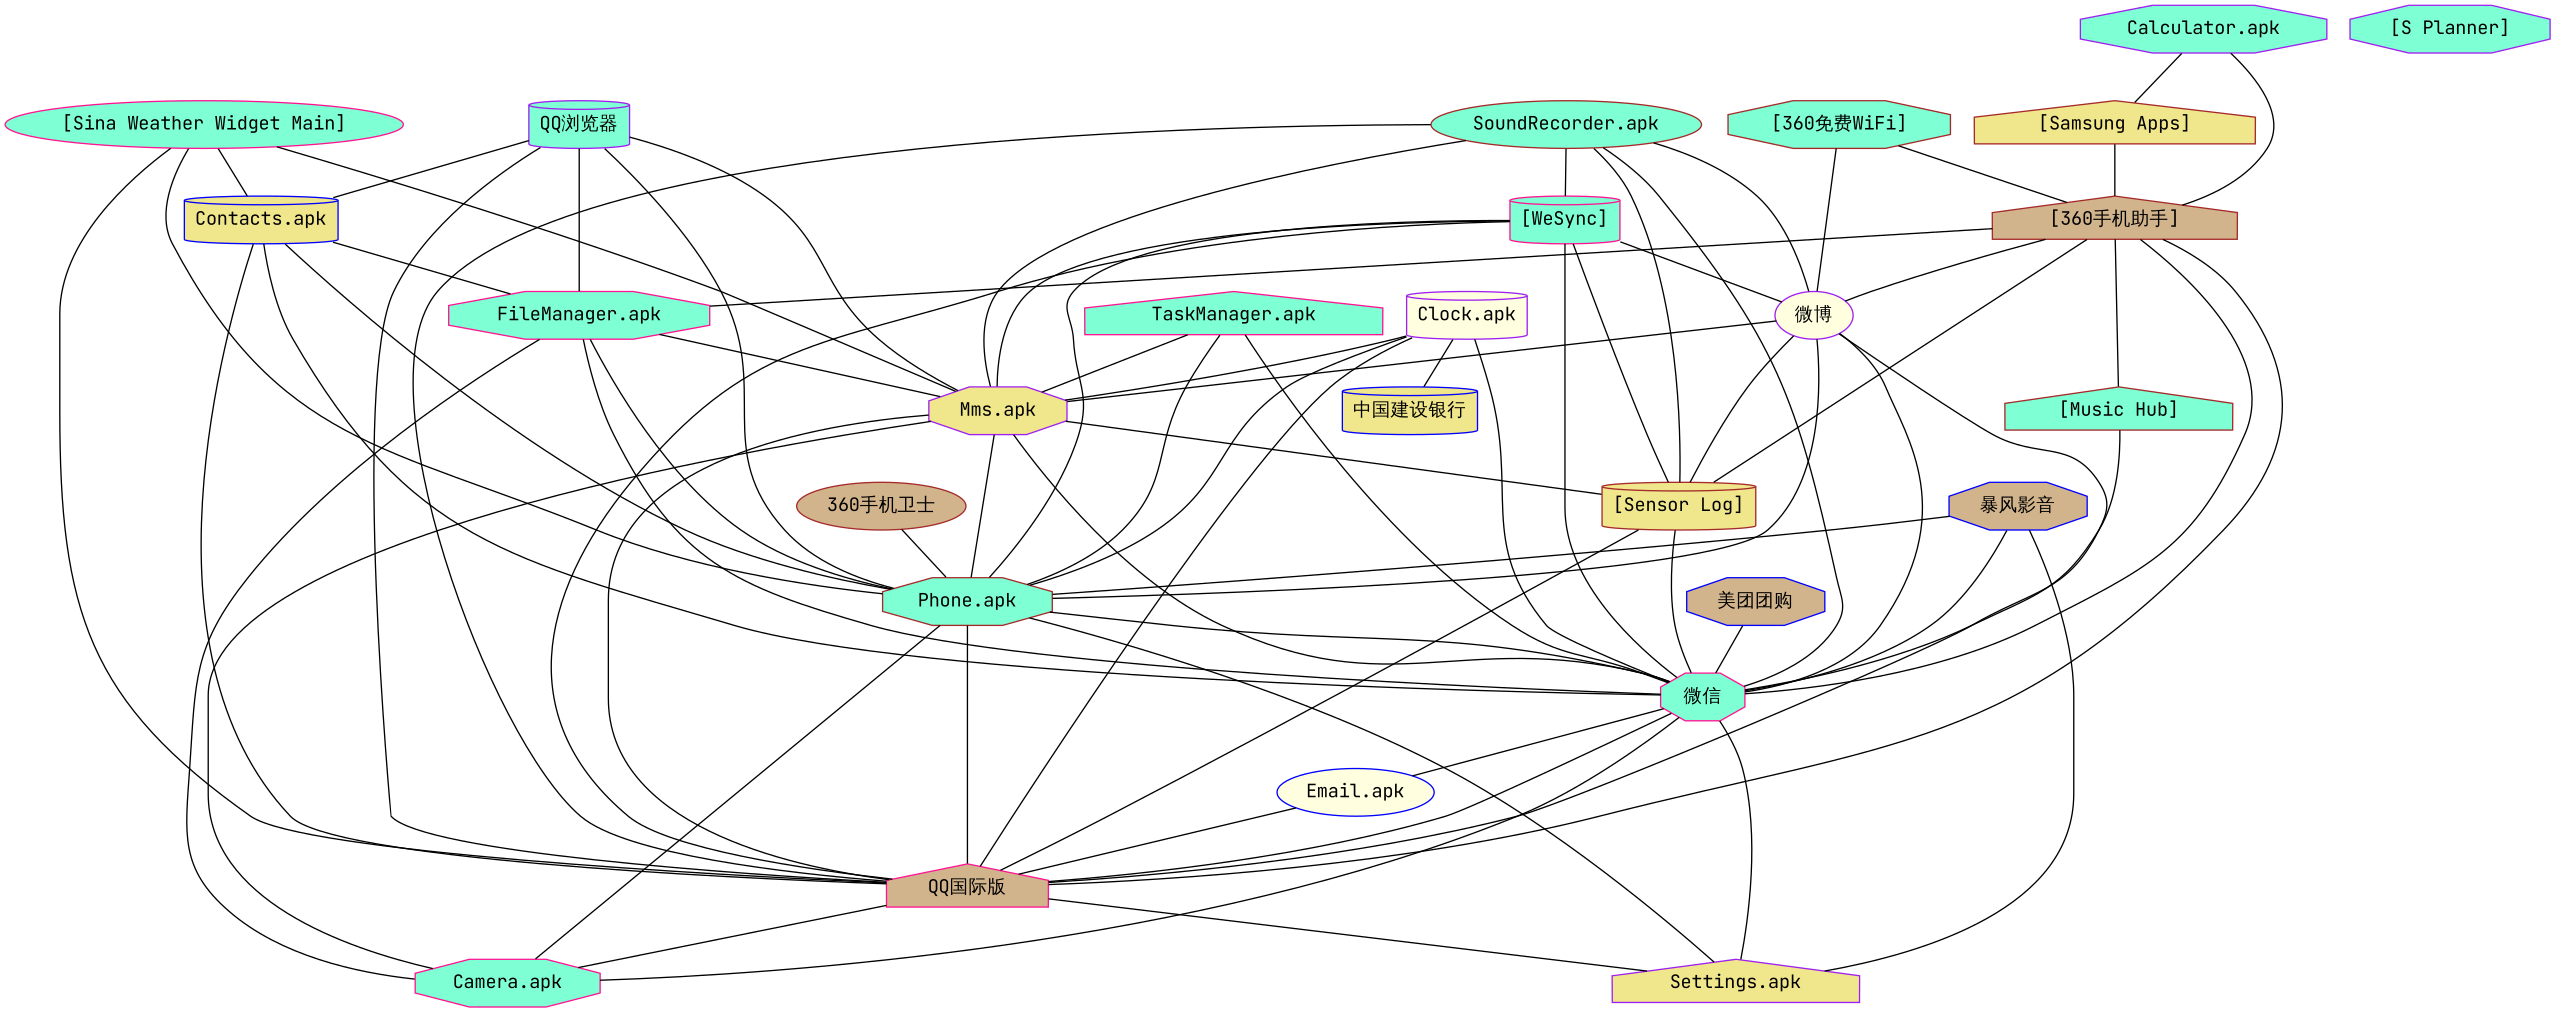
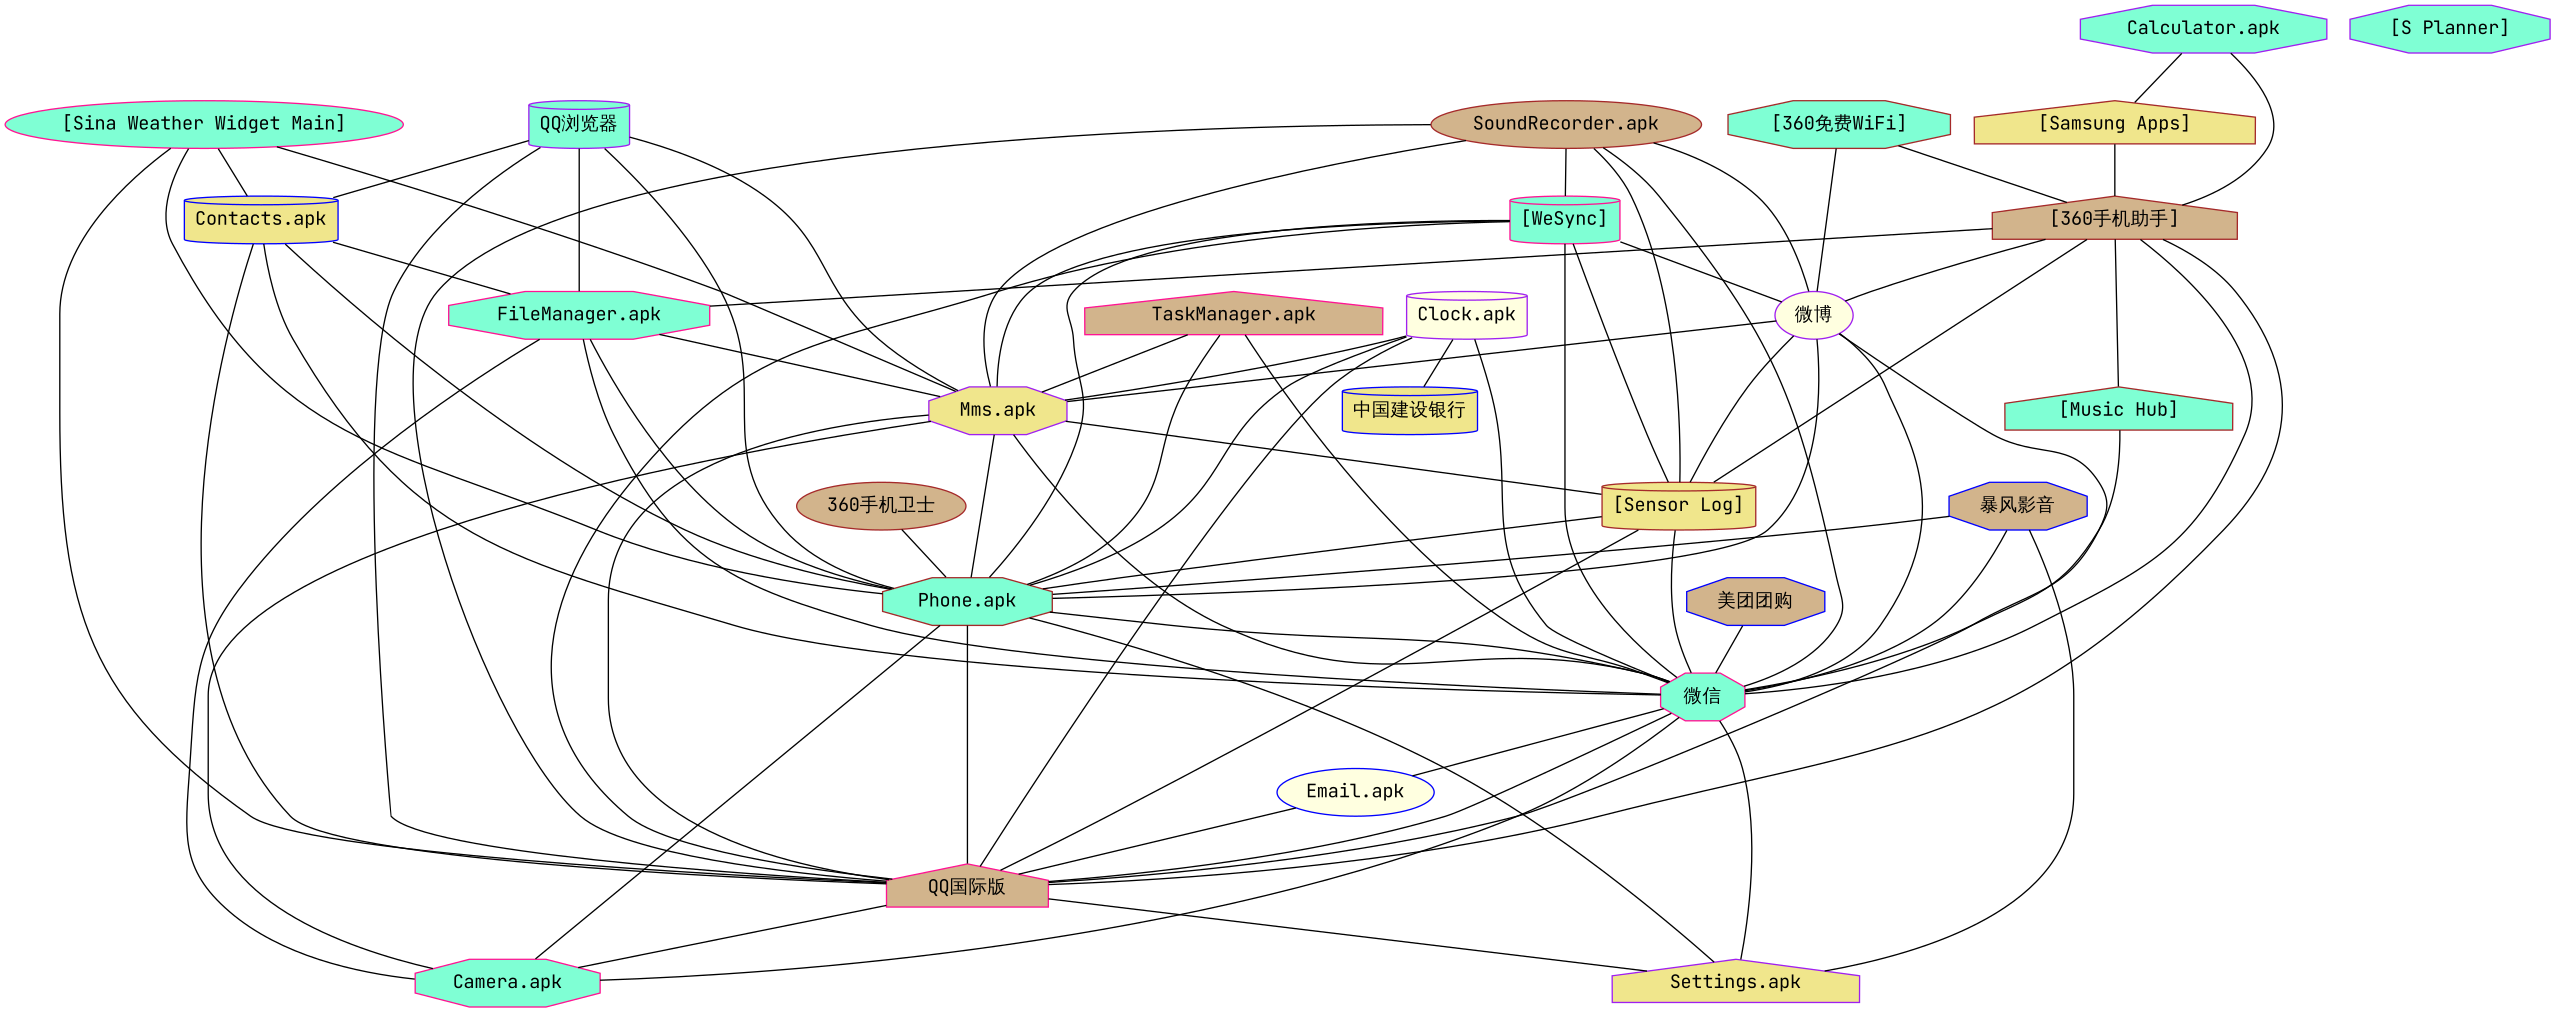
node "SoundRecorder.apk": fillcolor aquamarine -> tan
node "TaskManager.apk": fillcolor aquamarine -> tan
edge "[Sensor Log]" -- "Phone.apk": added
